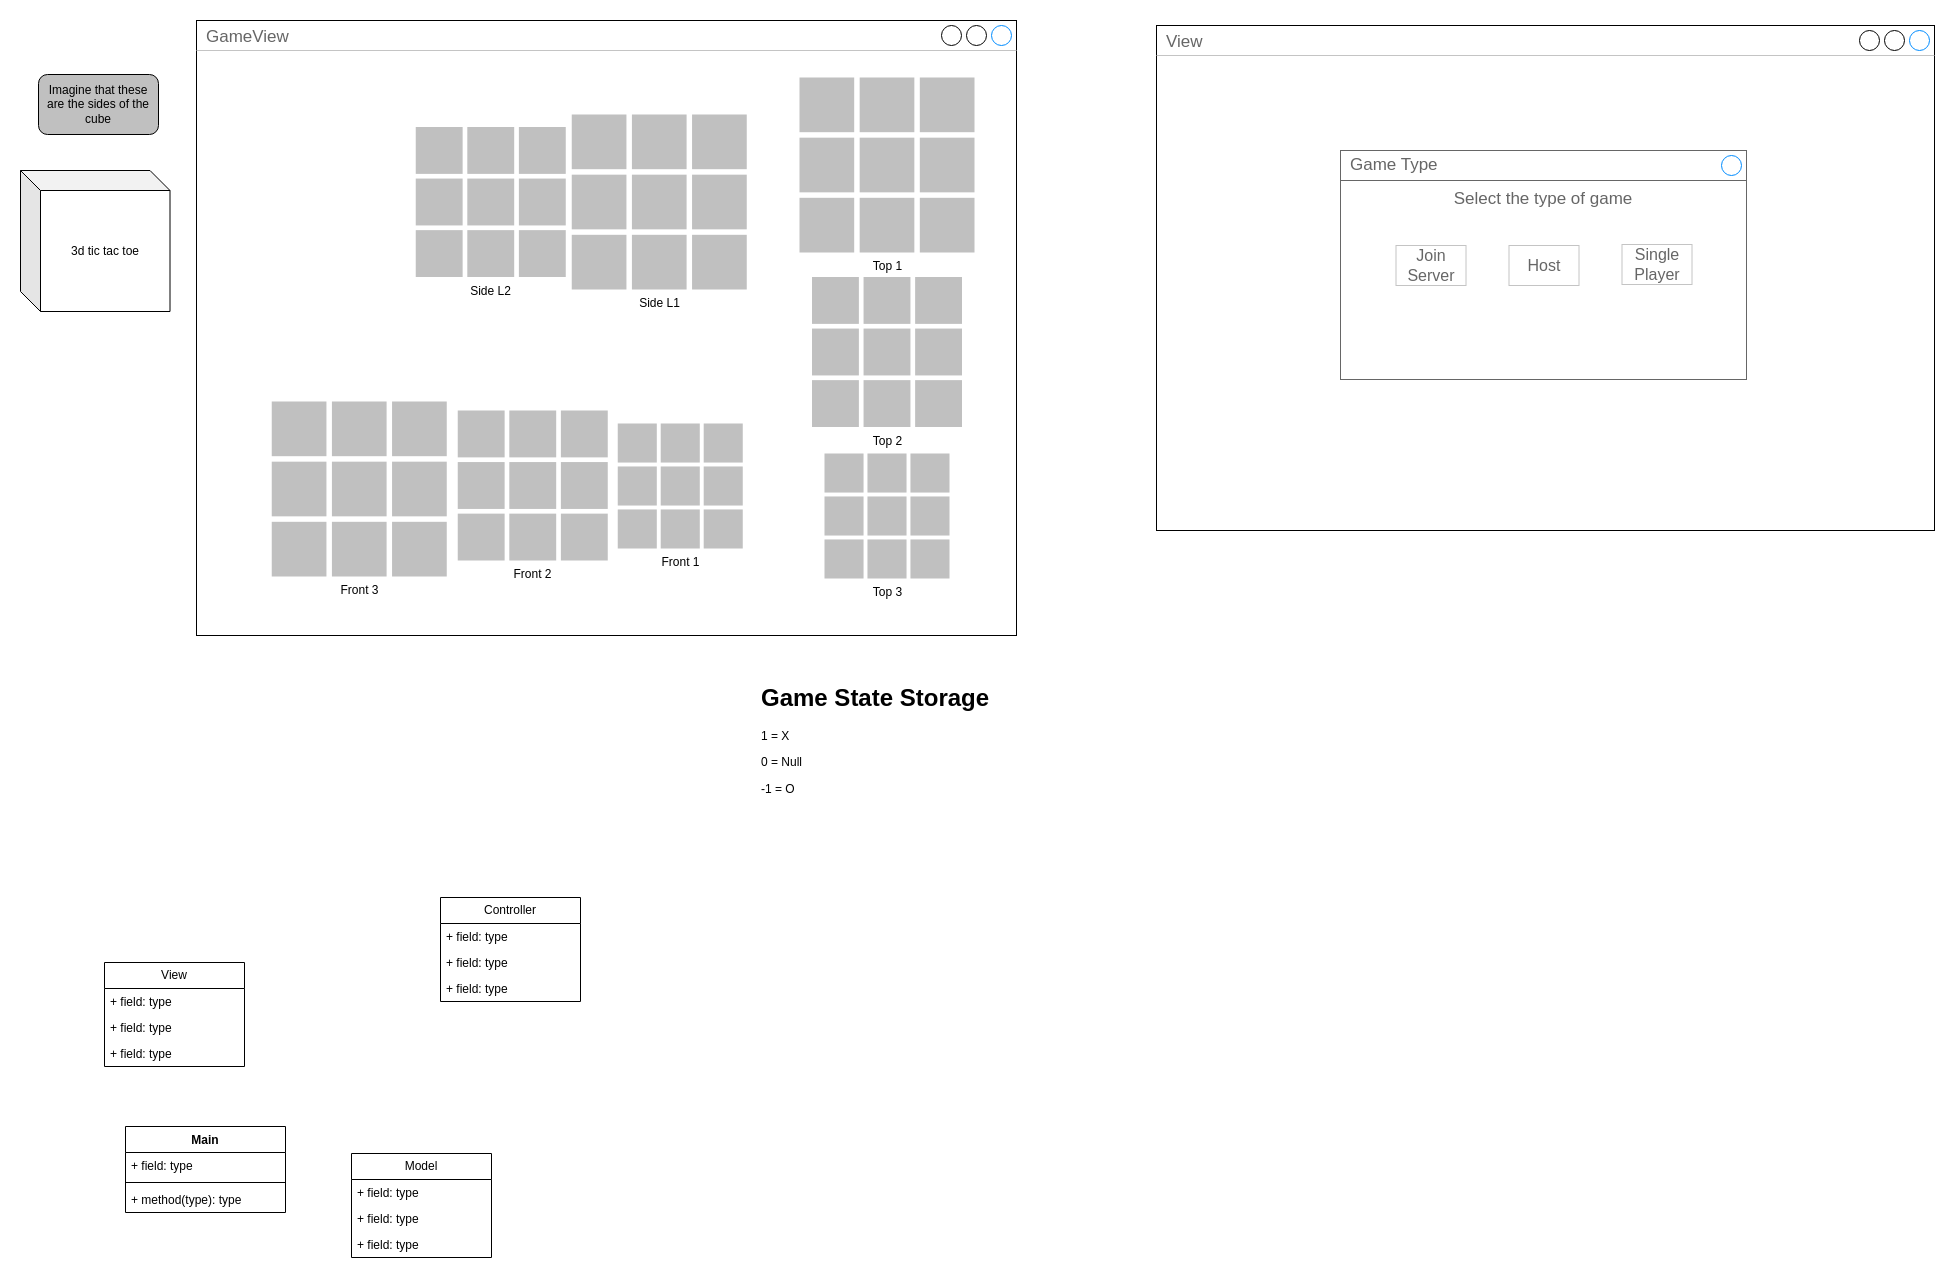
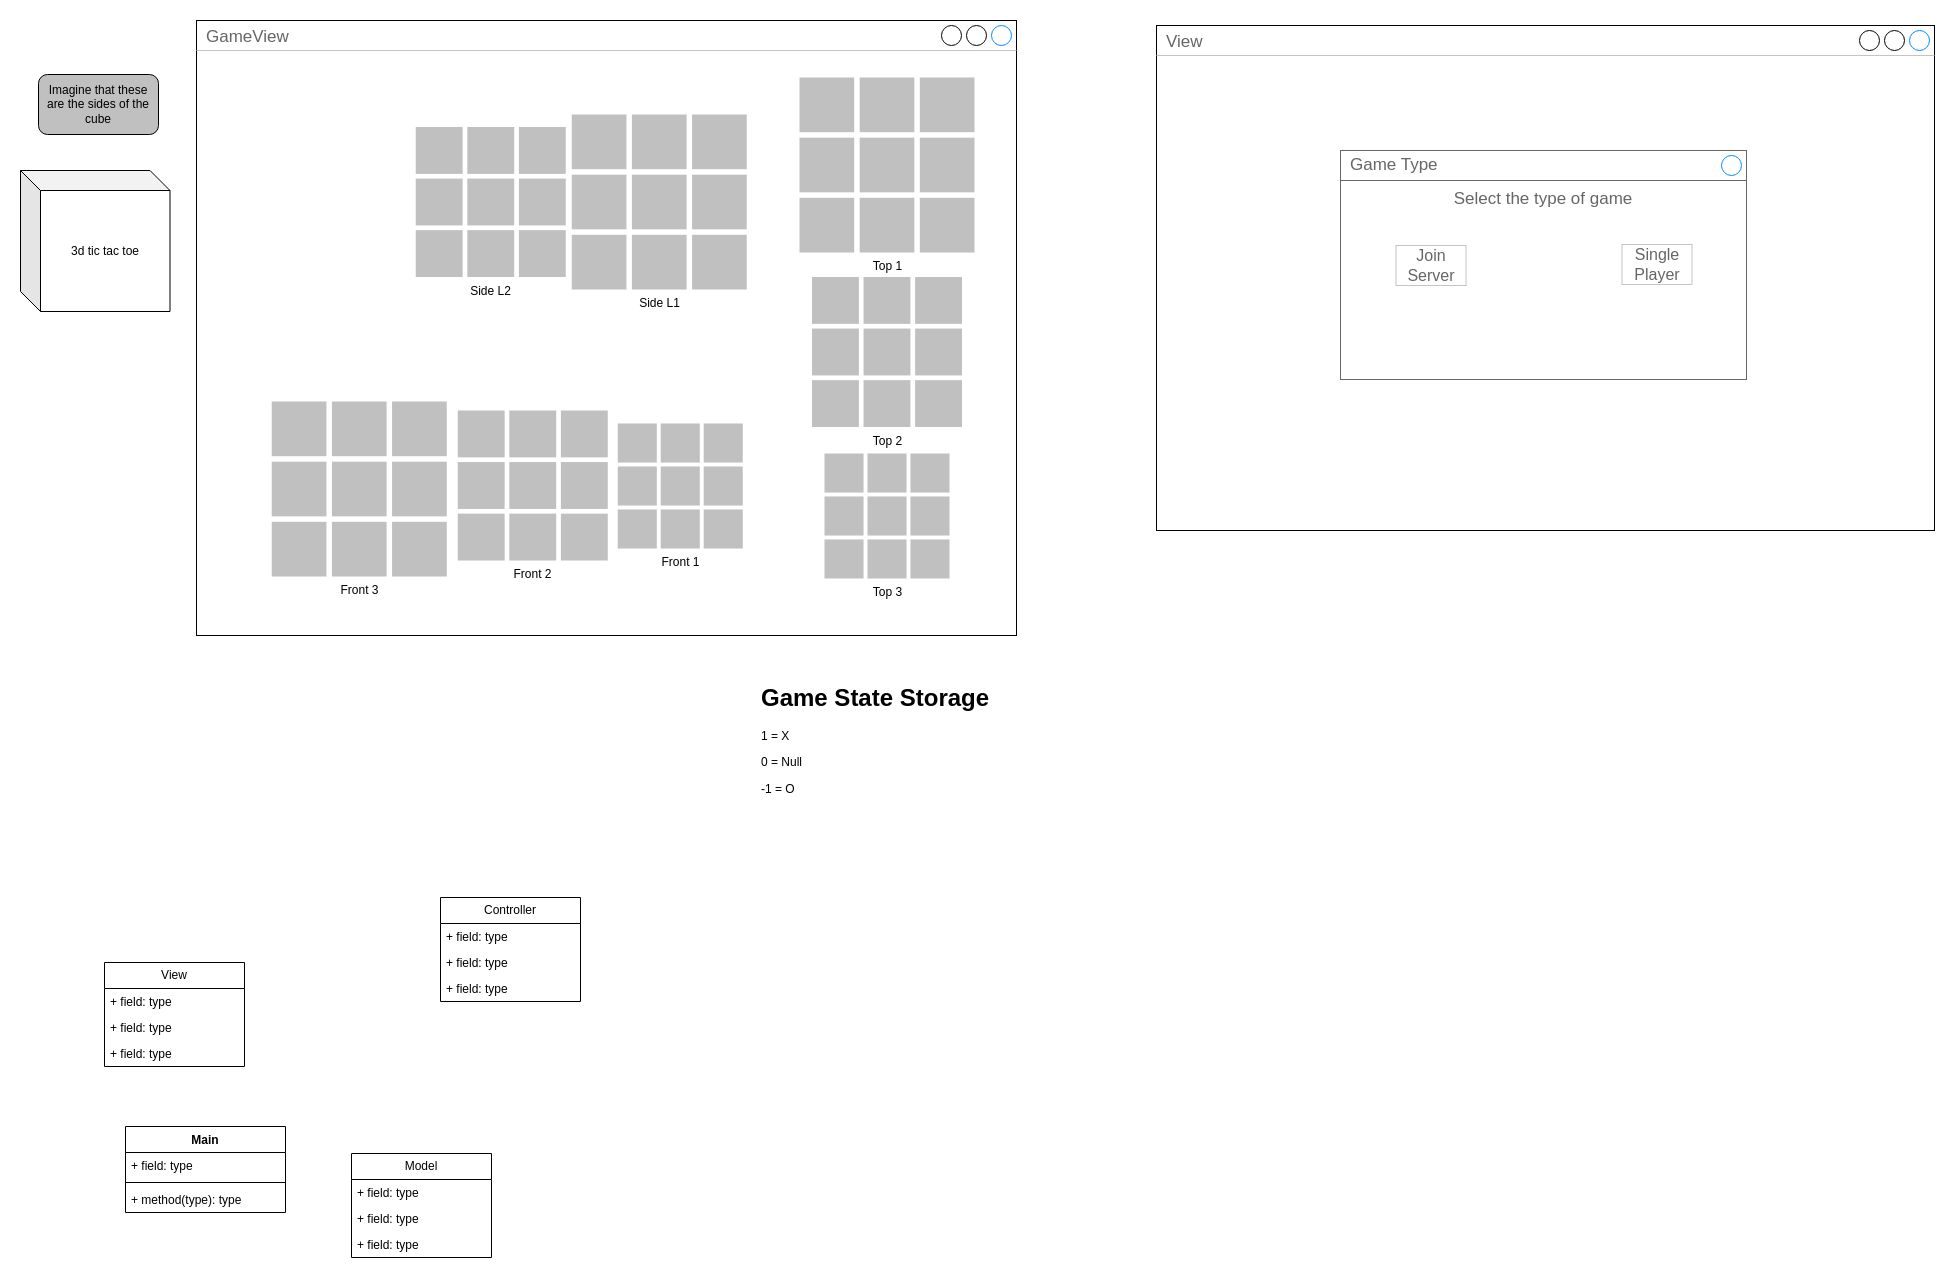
node "Host": removed
